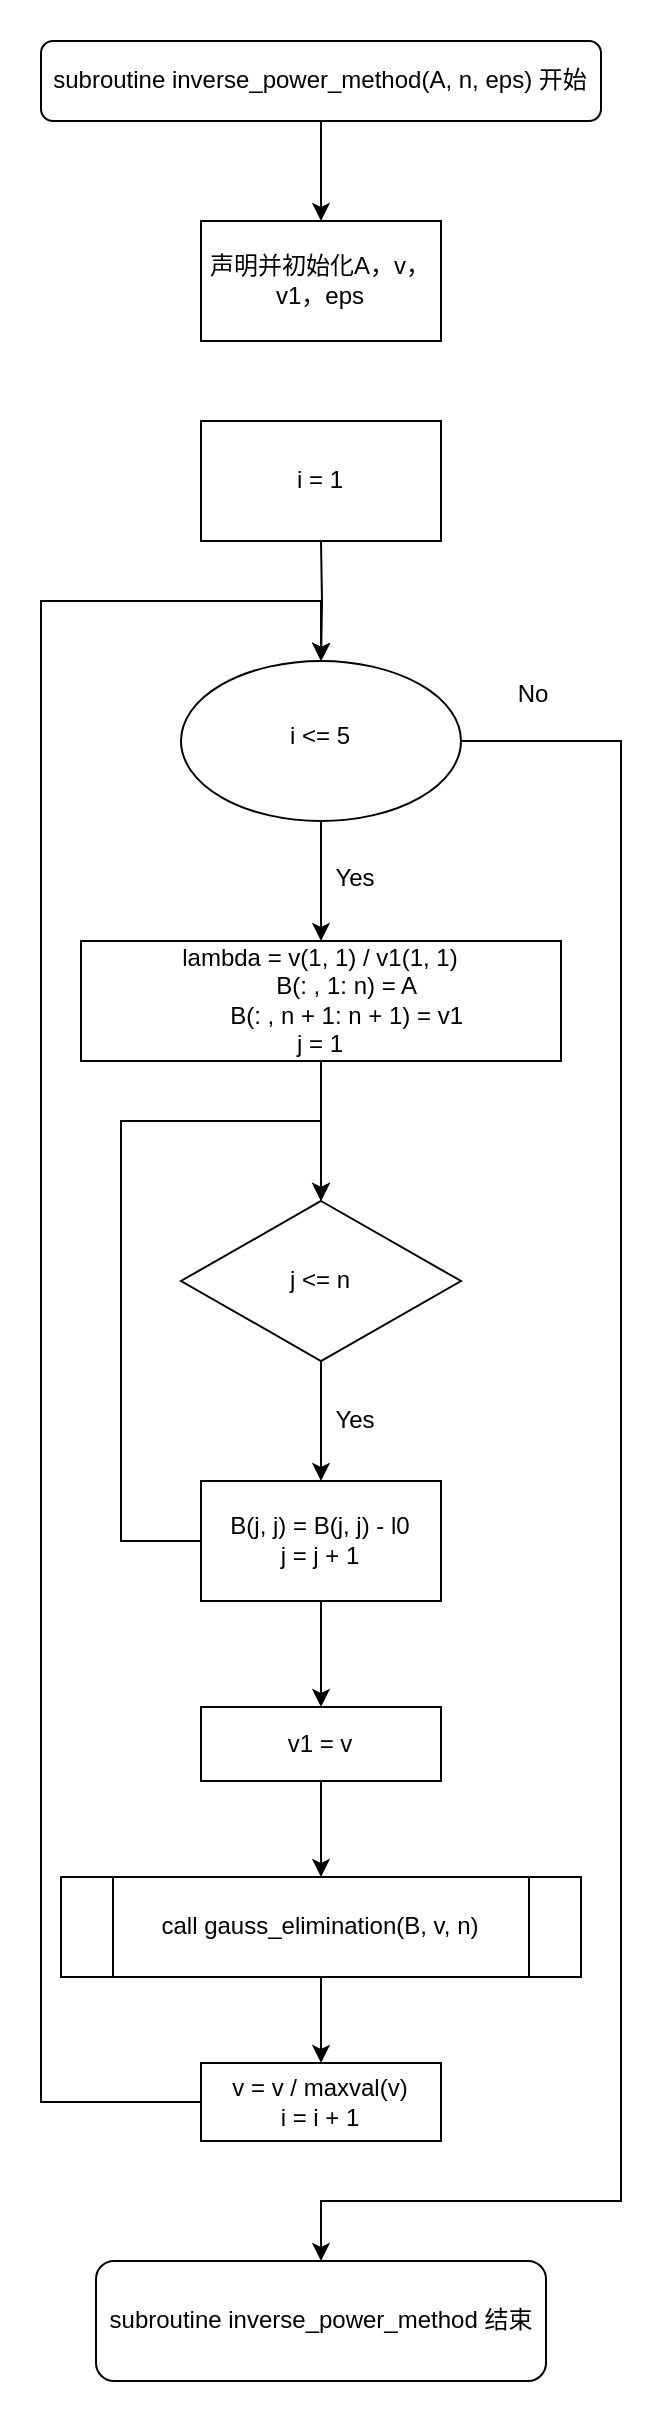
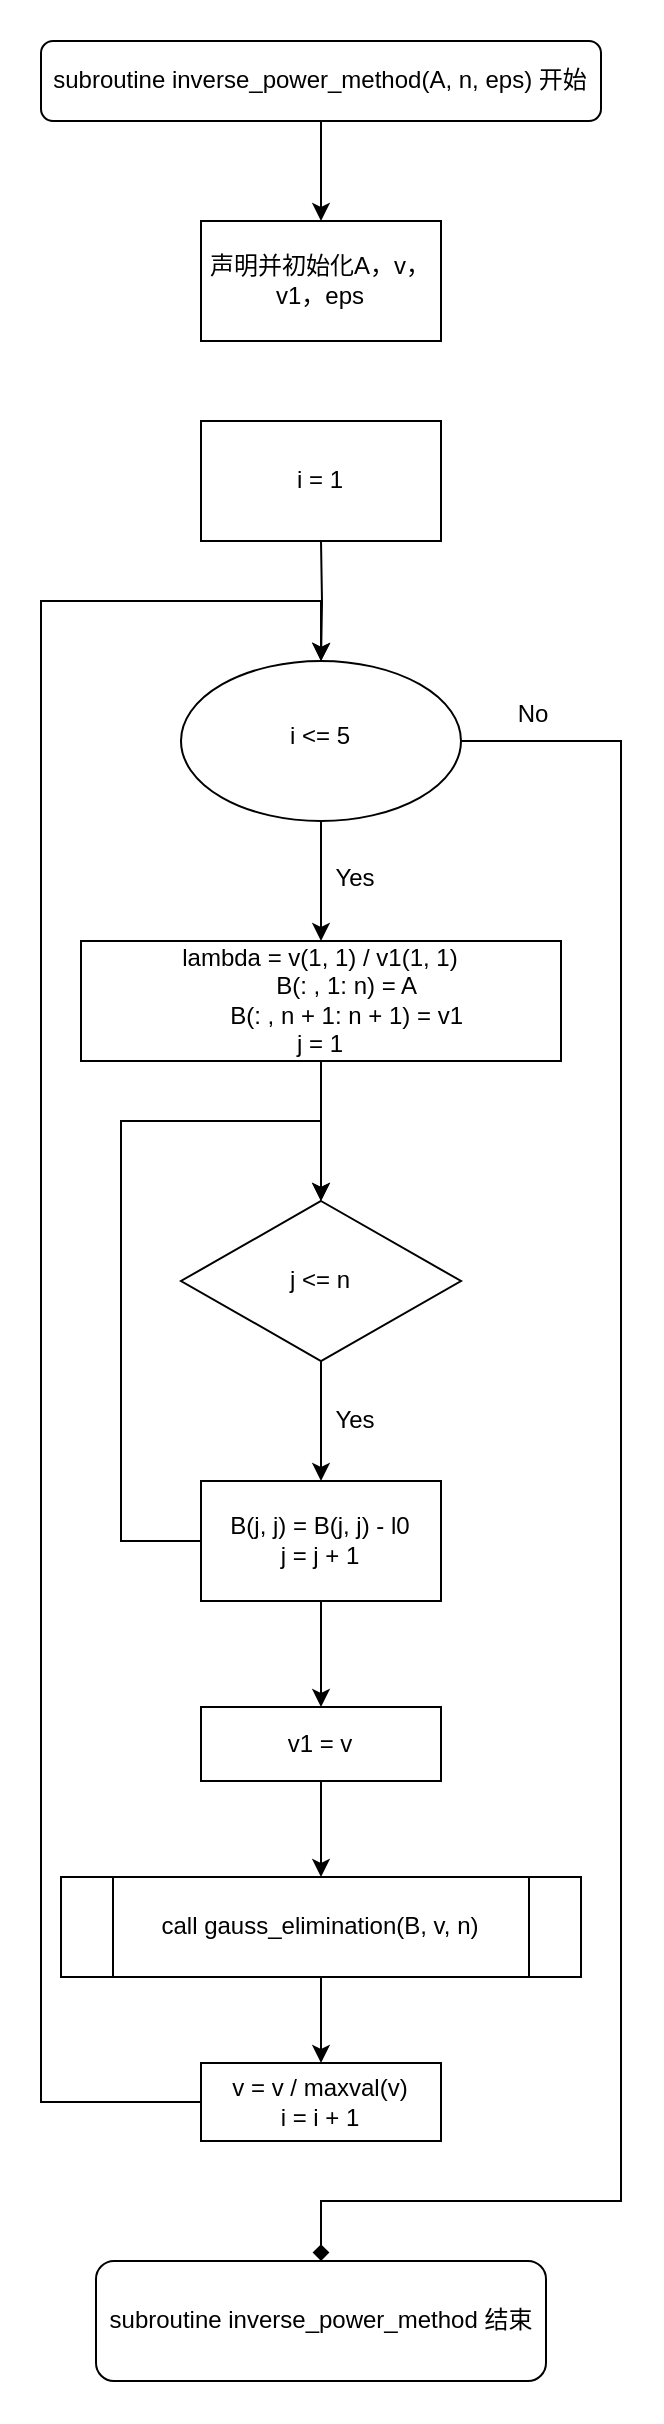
node "No": moved (533, 695) -> (533, 715)
edge "i <= 5" -> "subroutine inverse_power_method 结束": arrowhead classic -> diamond
